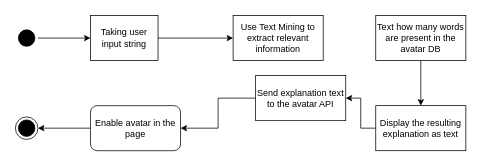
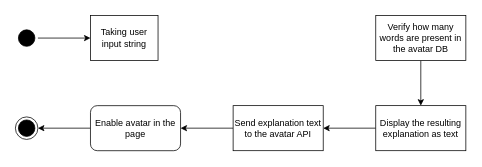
edge "Taking user input string" -> "Use Text Mining to extract relevant information": removed
node "Use Text Mining to extract relevant information": removed
node "Text how many words are present in the avatar DB": label "Text how many words are present in the avatar DB" -> "Verify how many words are present in the avatar DB"
node "Send explanation text to the avatar API": moved (300, 98) -> (278, 128)
